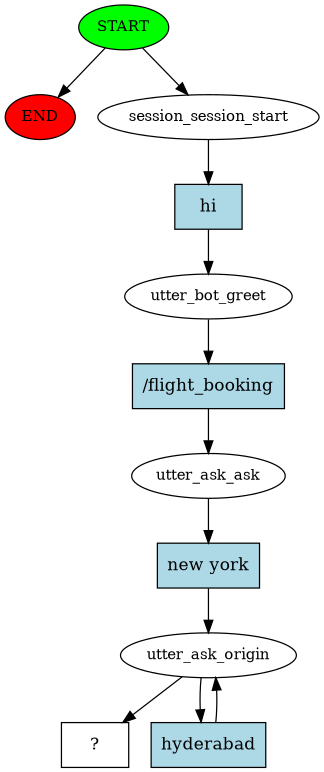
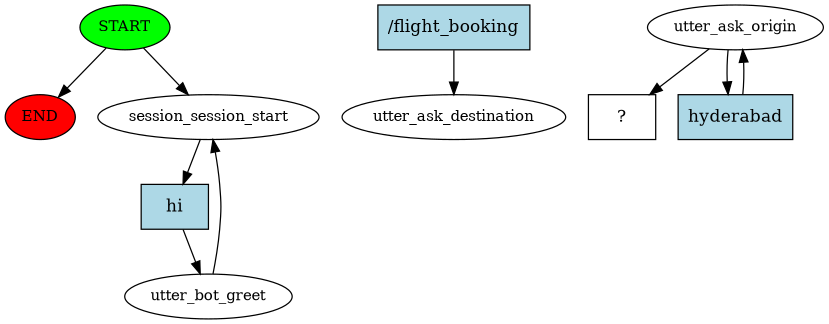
edge "utter_bot_greet" -> "/flight_booking": now "utter_bot_greet" -> "session_session_start"
node "utter_ask_ask": label "utter_ask_ask" -> "utter_ask_destination"
node "new york": removed
